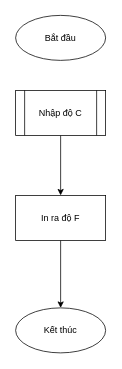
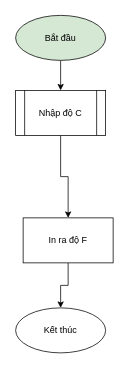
node "Bắt đầu": fillcolor #ffffff -> #d5e8d4
edge "Bắt đầu" -> "Nhập độ C": added
node "In ra độ F": moved (60, 218) -> (68, 240)
